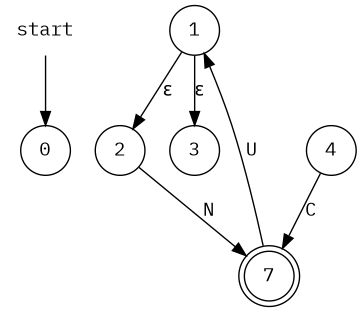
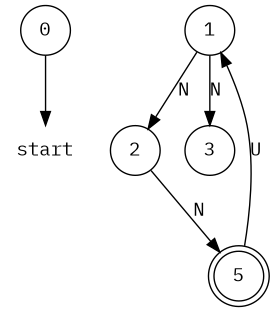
edge "start" -> "0": reversed
edge "1" -> "2": label "ε" -> "N"
edge "1" -> "3": label "ε" -> "N"
node "4": removed
node "7": label "7" -> "5"
